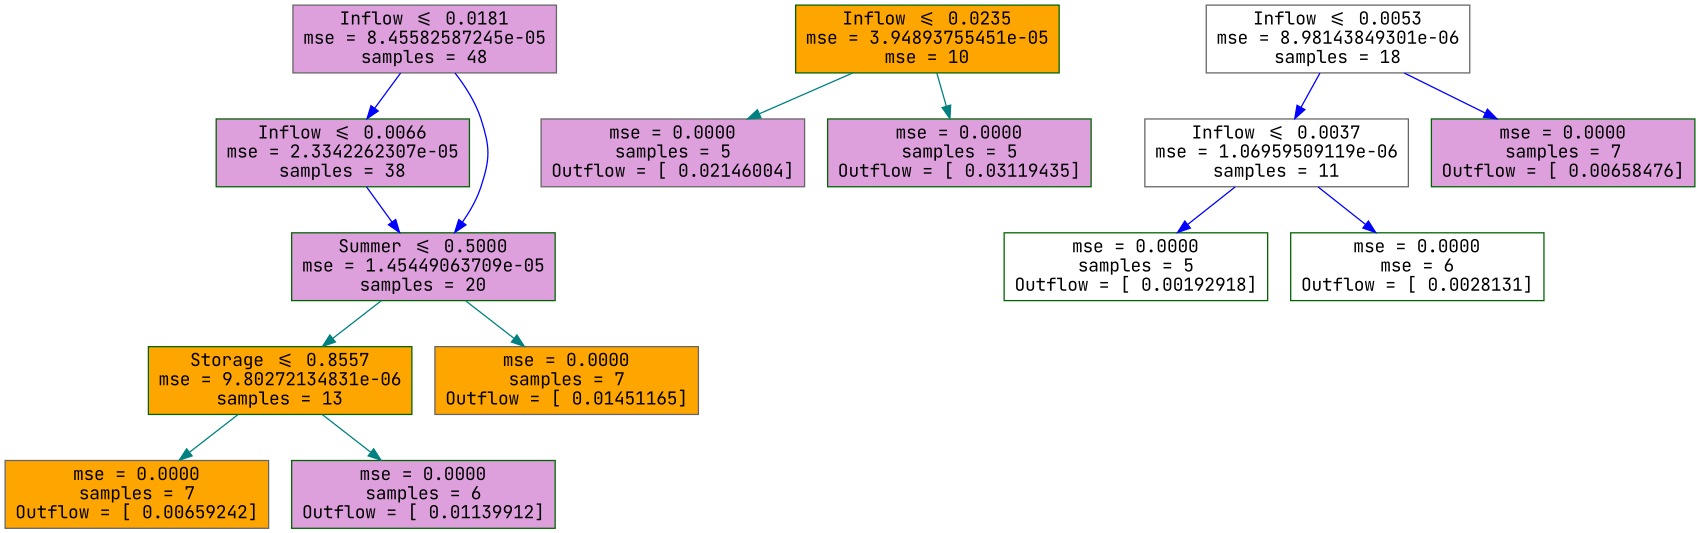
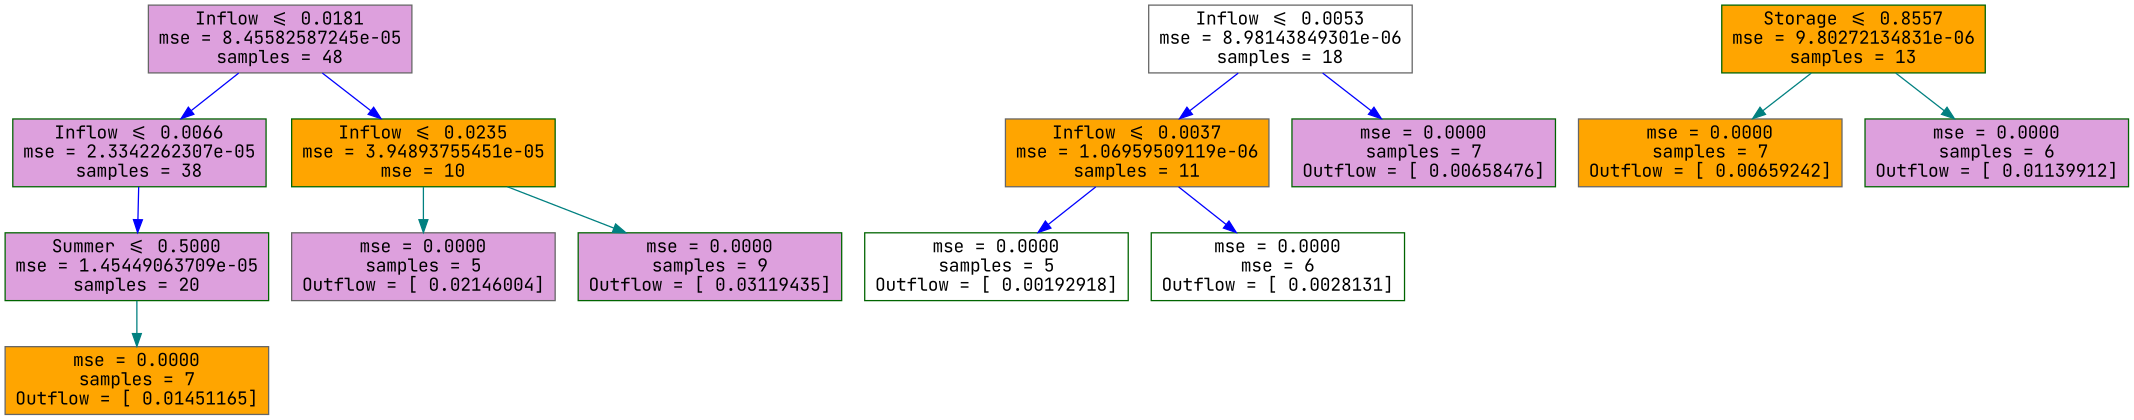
edge "Inflow <= 0.0181 mse = 8.45582587245e-05 samples = 48" -> "Summer <= 0.5000 mse = 1.45449063709e-05 samples = 20": now "Inflow <= 0.0181 mse = 8.45582587245e-05 samples = 48" -> "Inflow <= 0.0235 mse = 3.94893755451e-05 mse = 10"
node "mse = 0.0000 samples = 5 Outflow = [ 0.03119435]": label "mse = 0.0000 samples = 5 Outflow = [ 0.03119435]" -> "mse = 0.0000 samples = 9 Outflow = [ 0.03119435]"
node "Inflow <= 0.0037 mse = 1.06959509119e-06 samples = 11": fillcolor white -> orange
edge "Summer <= 0.5000 mse = 1.45449063709e-05 samples = 20" -> "Storage <= 0.8557 mse = 9.80272134831e-06 samples = 13": removed
